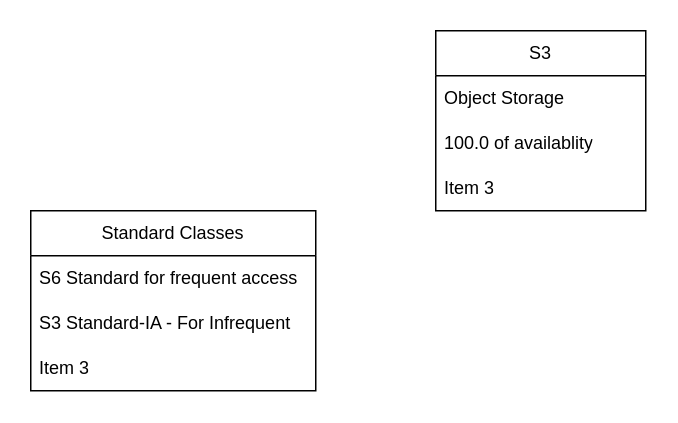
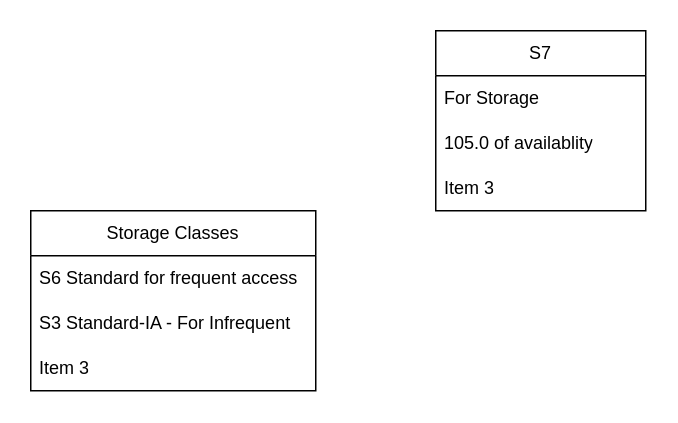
node "S3": label "S3" -> "S7"
node "Object Storage": label "Object Storage" -> "For Storage"
node "100.0 of availablity": label "100.0 of availablity" -> "105.0 of availablity"
node "Standard Classes": label "Standard Classes" -> "Storage Classes"
